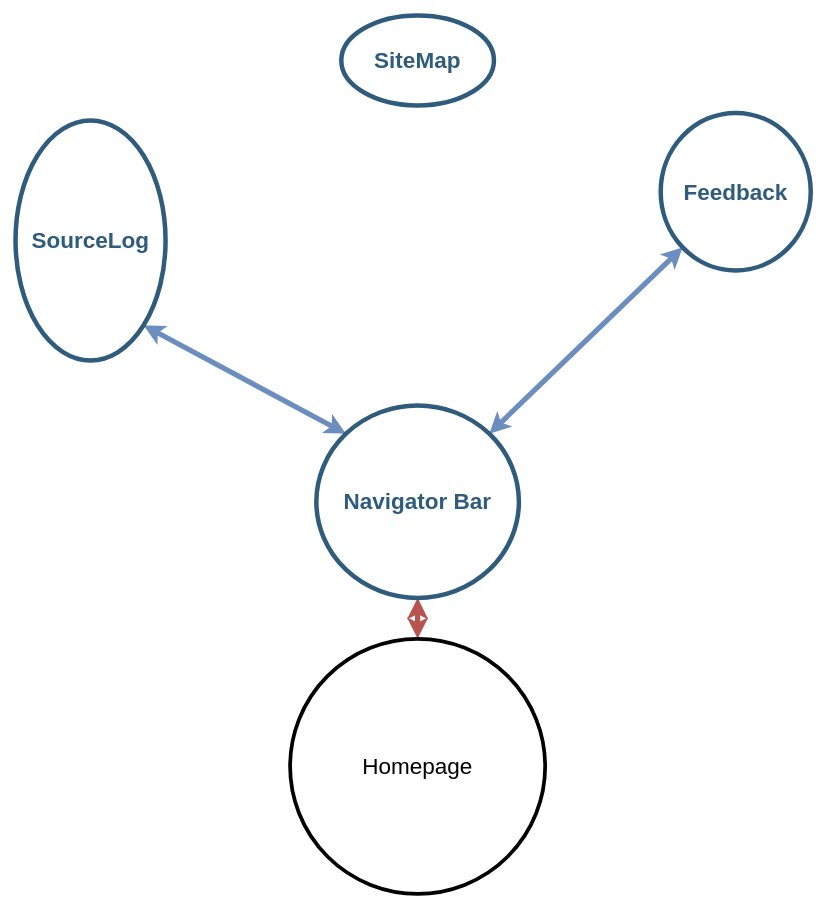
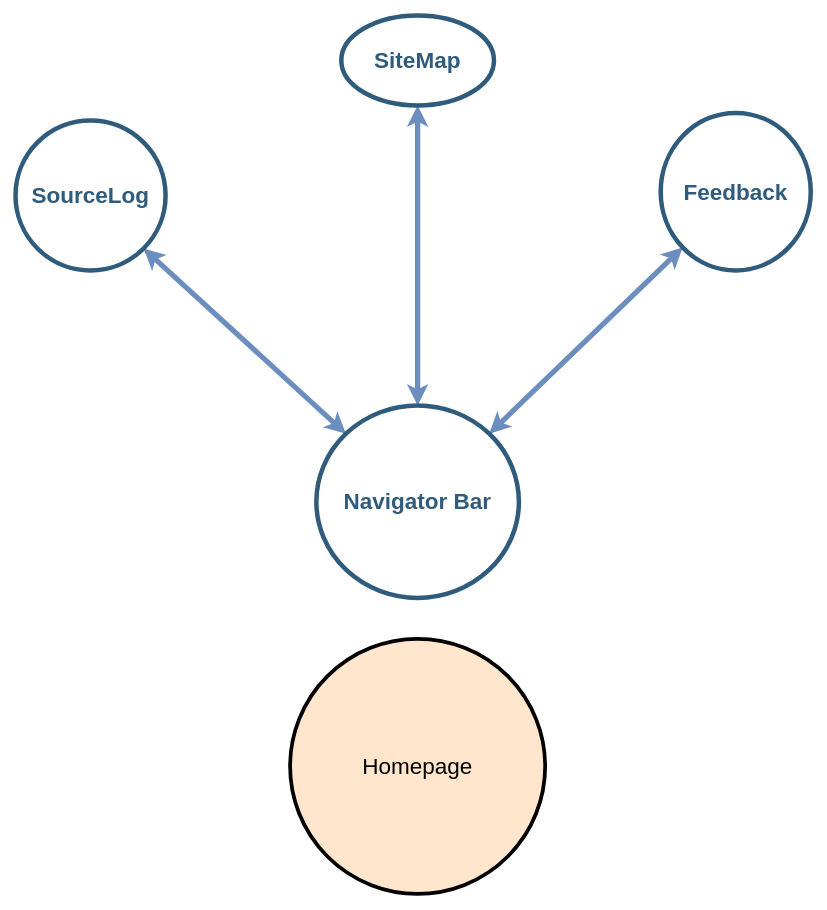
node "SourceLog": size 150x240 -> 150x150
edge "SiteMap" -- "Navigator Bar": added
edge "Navigator Bar" -- "Homepage": removed
node "Homepage": fillcolor #ffffff -> #ffe6cc
